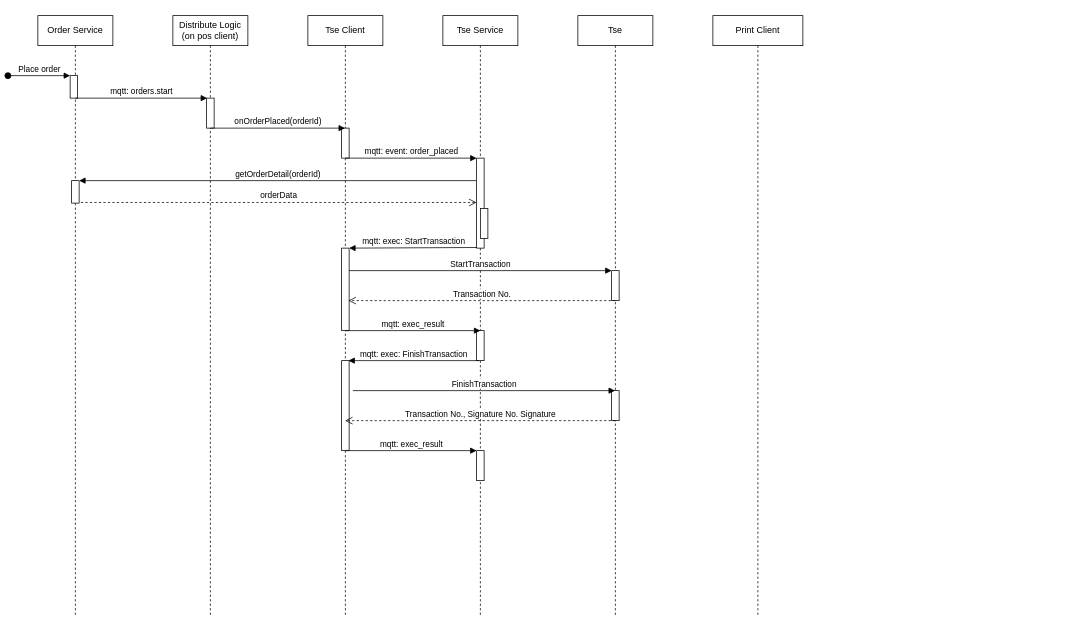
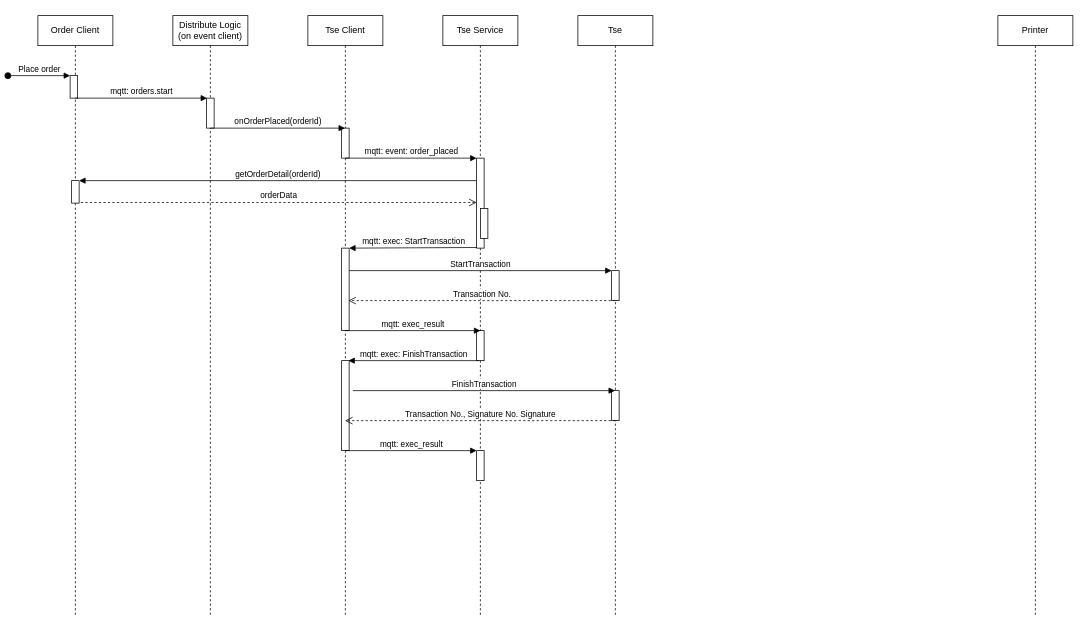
node "Order Service": label "Order Service" -> "Order Client"
node "Distribute Logic (on pos client)": label "Distribute Logic (on pos client)" -> "Distribute Logic (on event client)"
node "Print Client": removed
node "Printer": added
